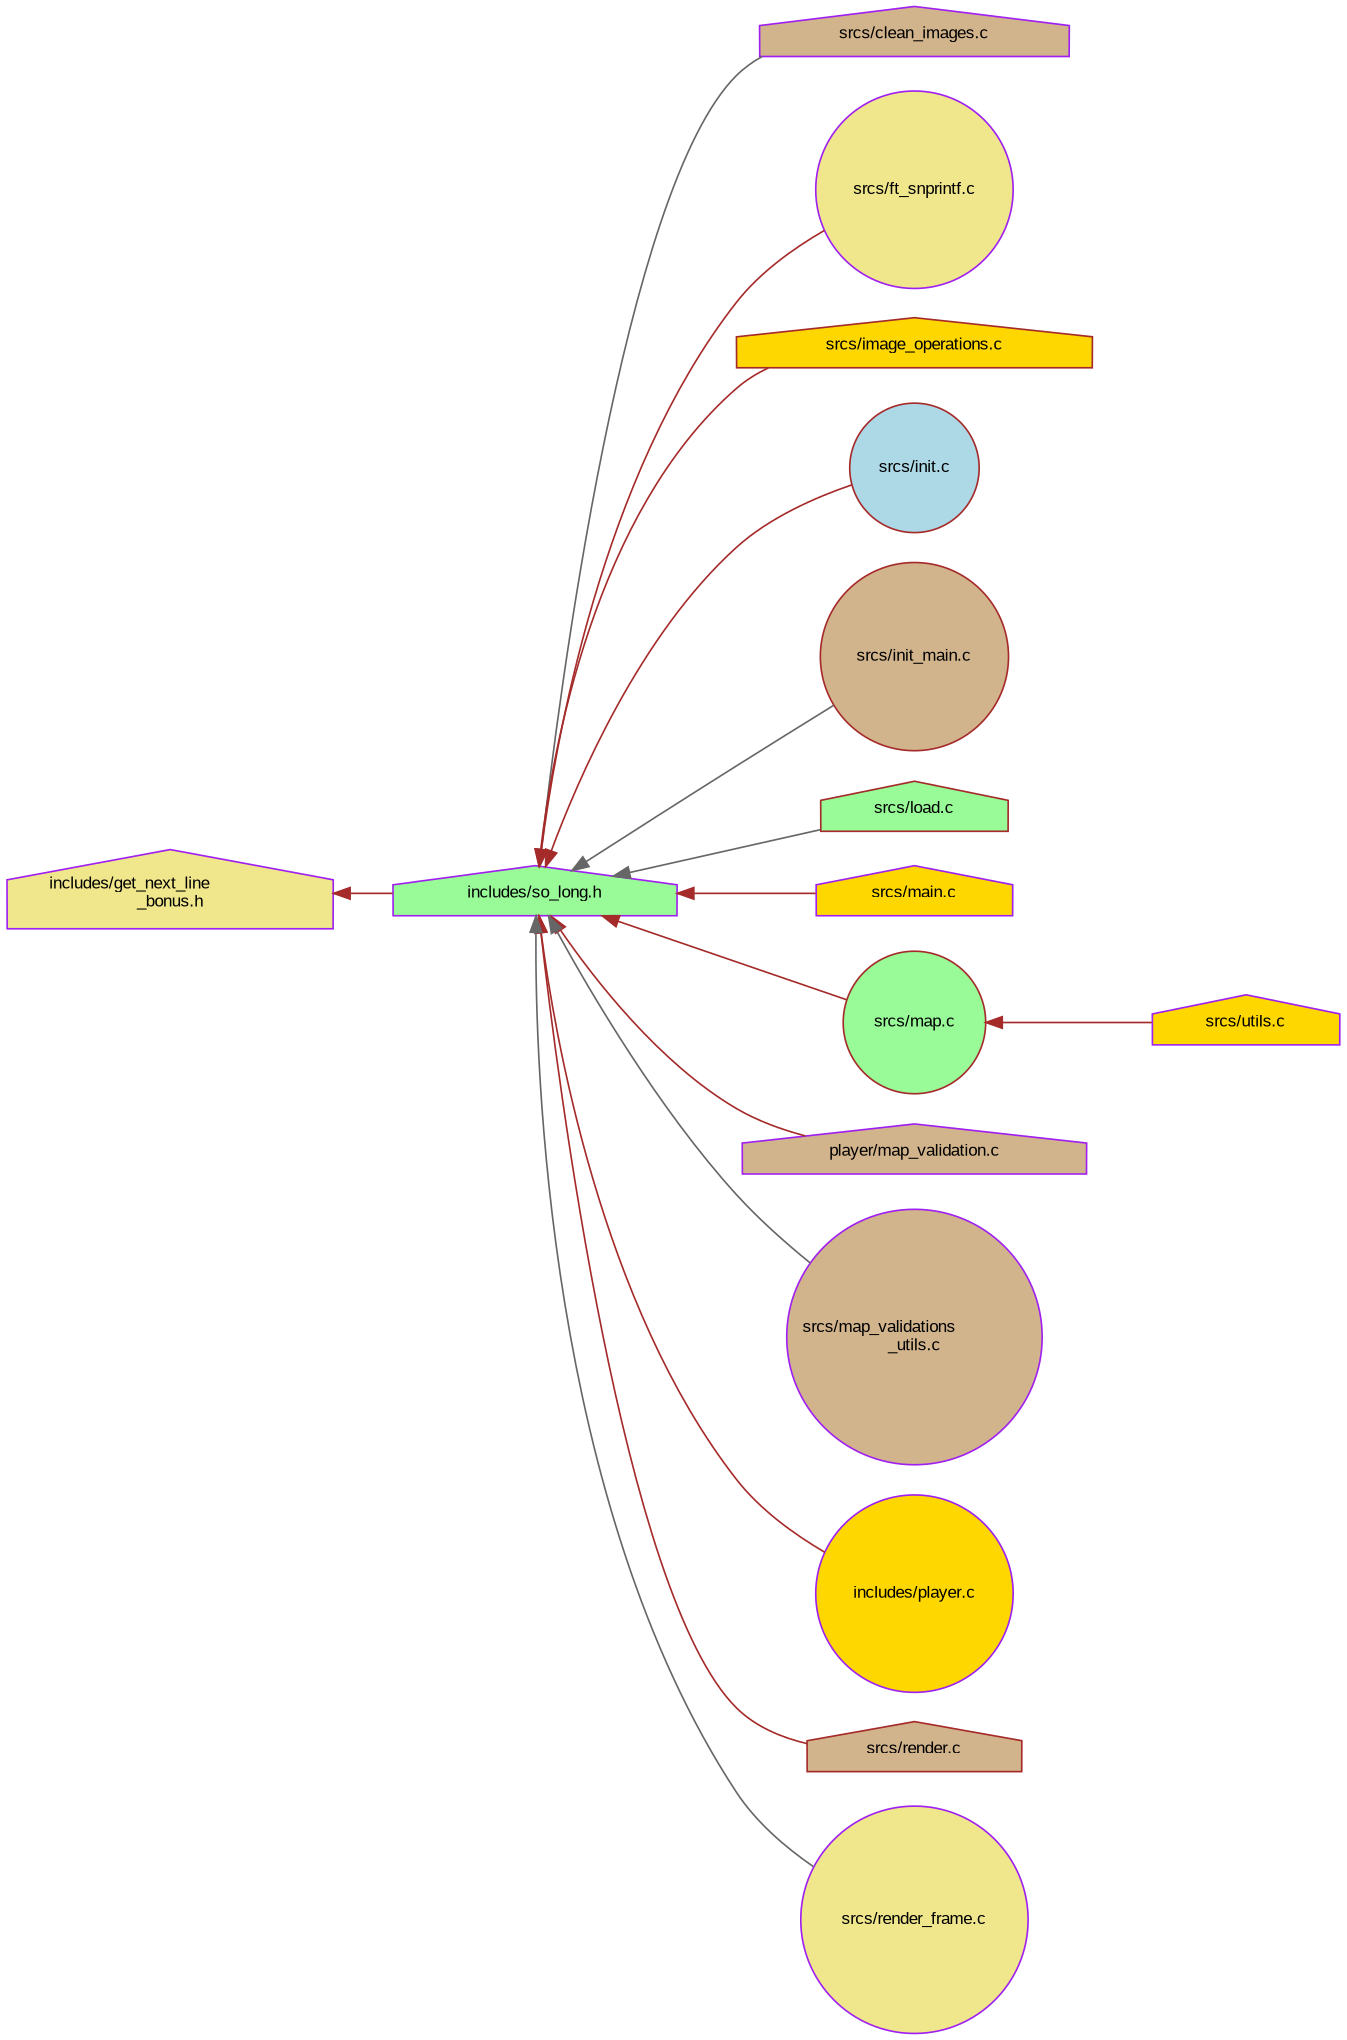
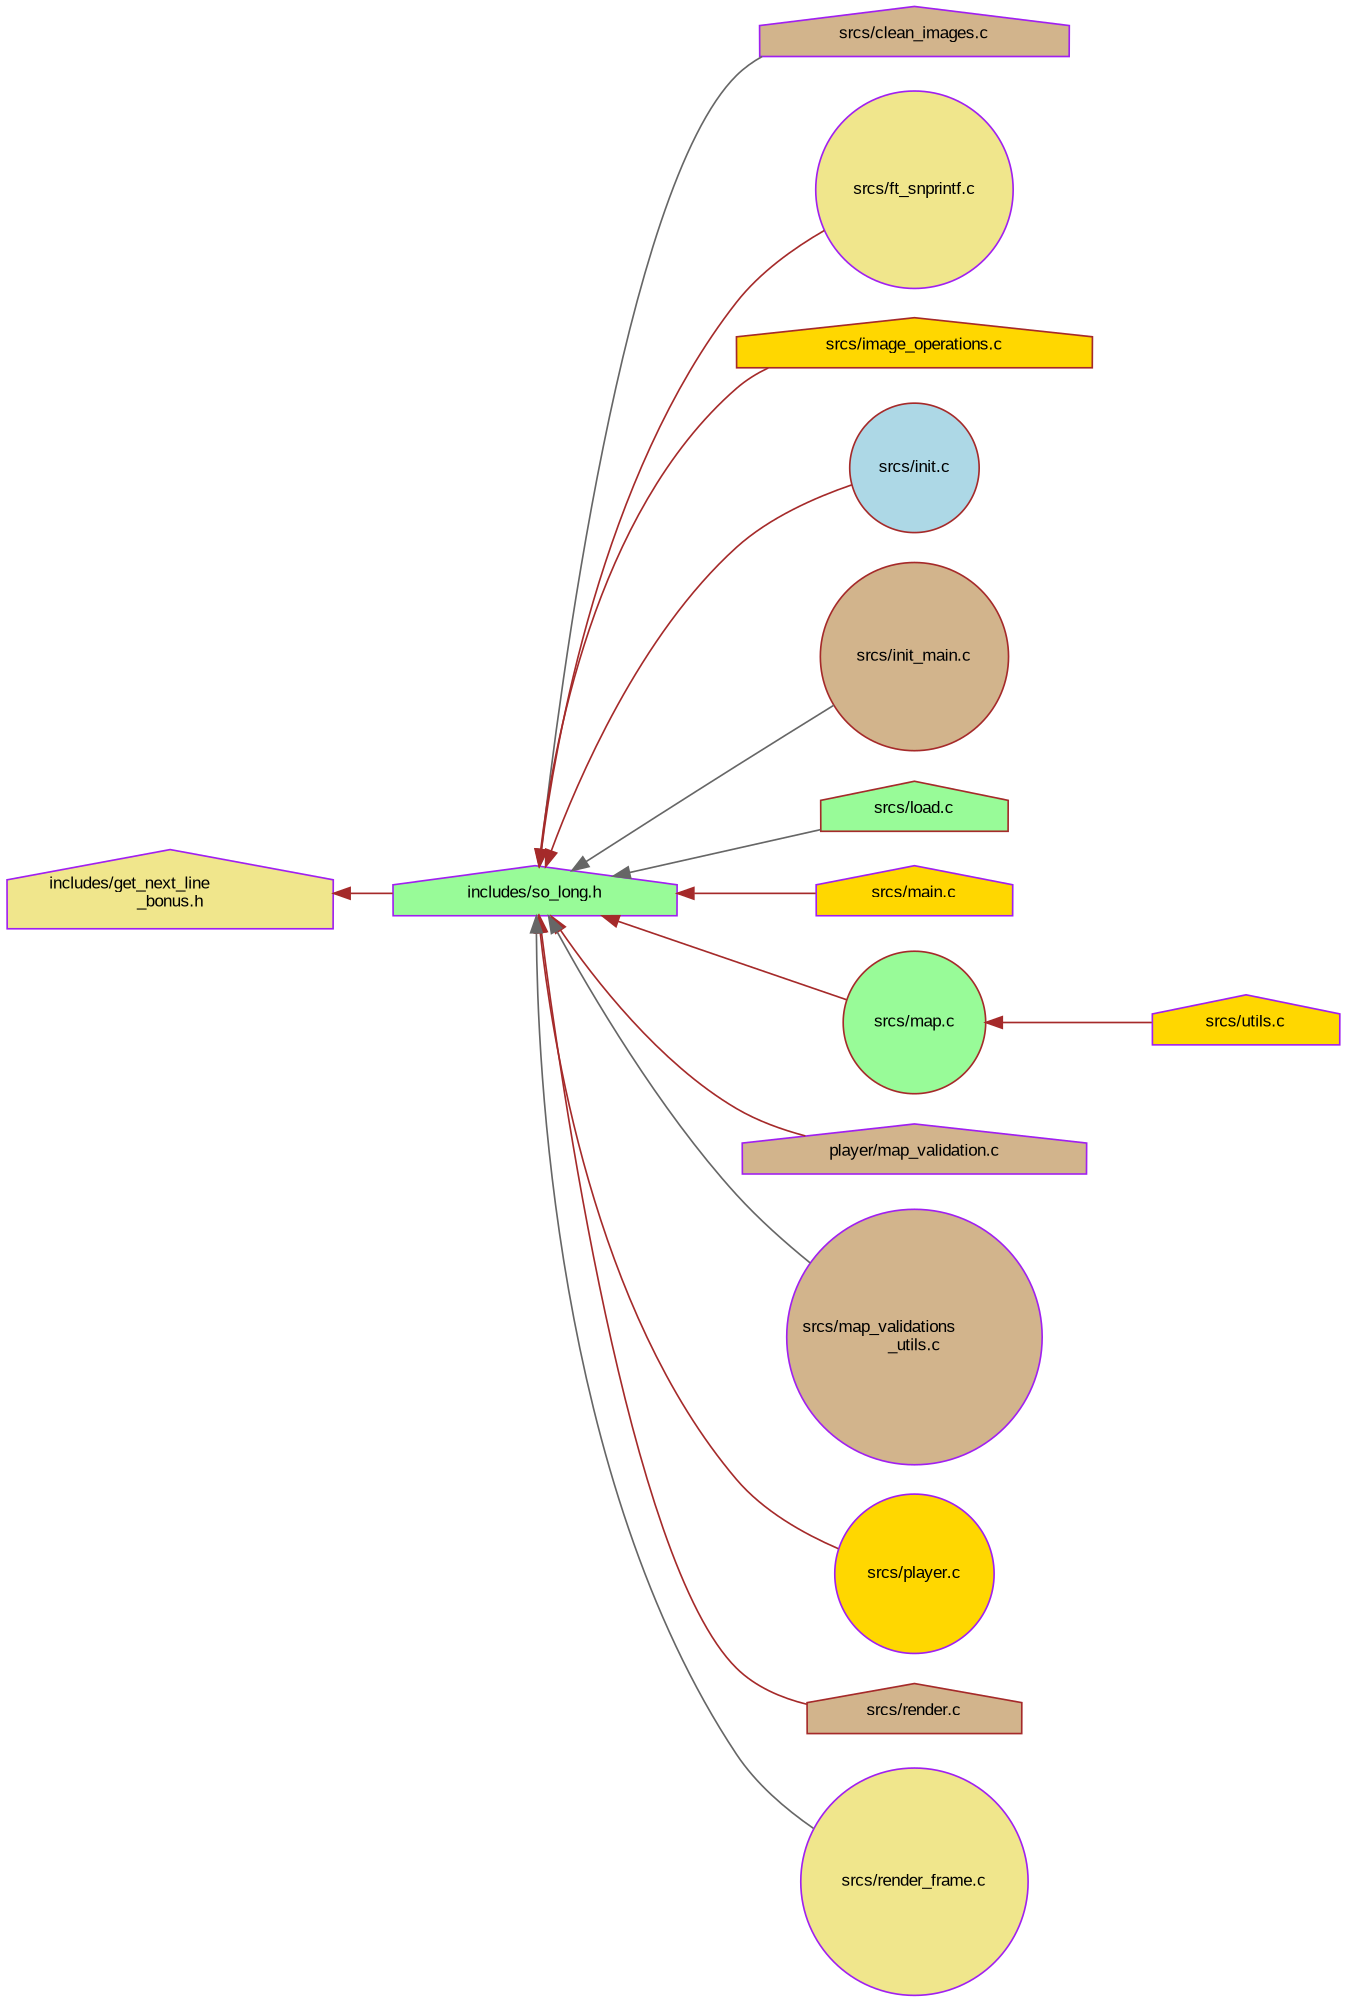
node "includes/player.c": label "includes/player.c" -> "srcs/player.c"
